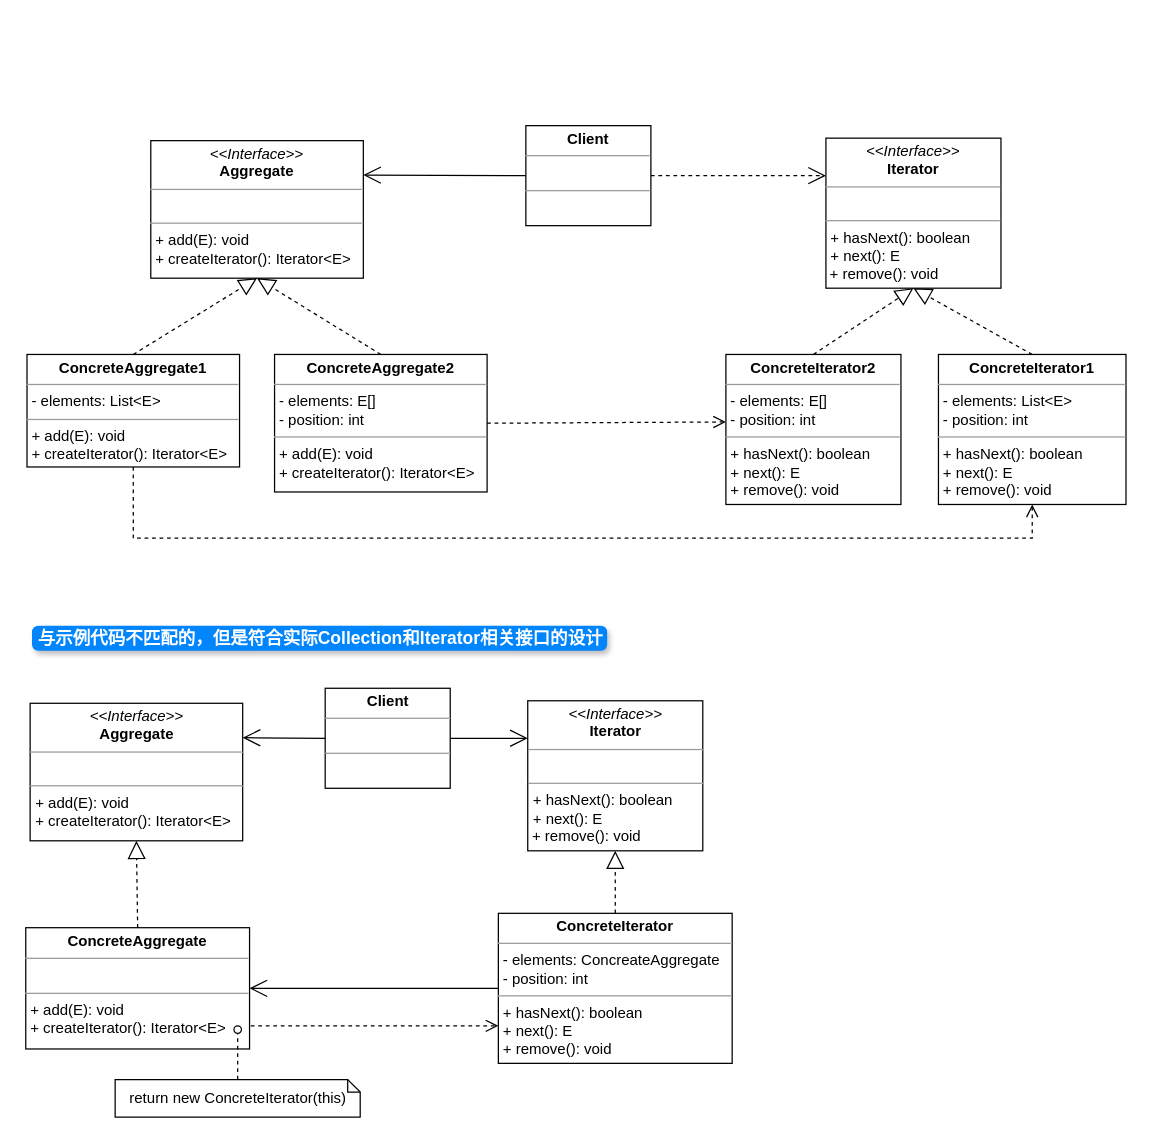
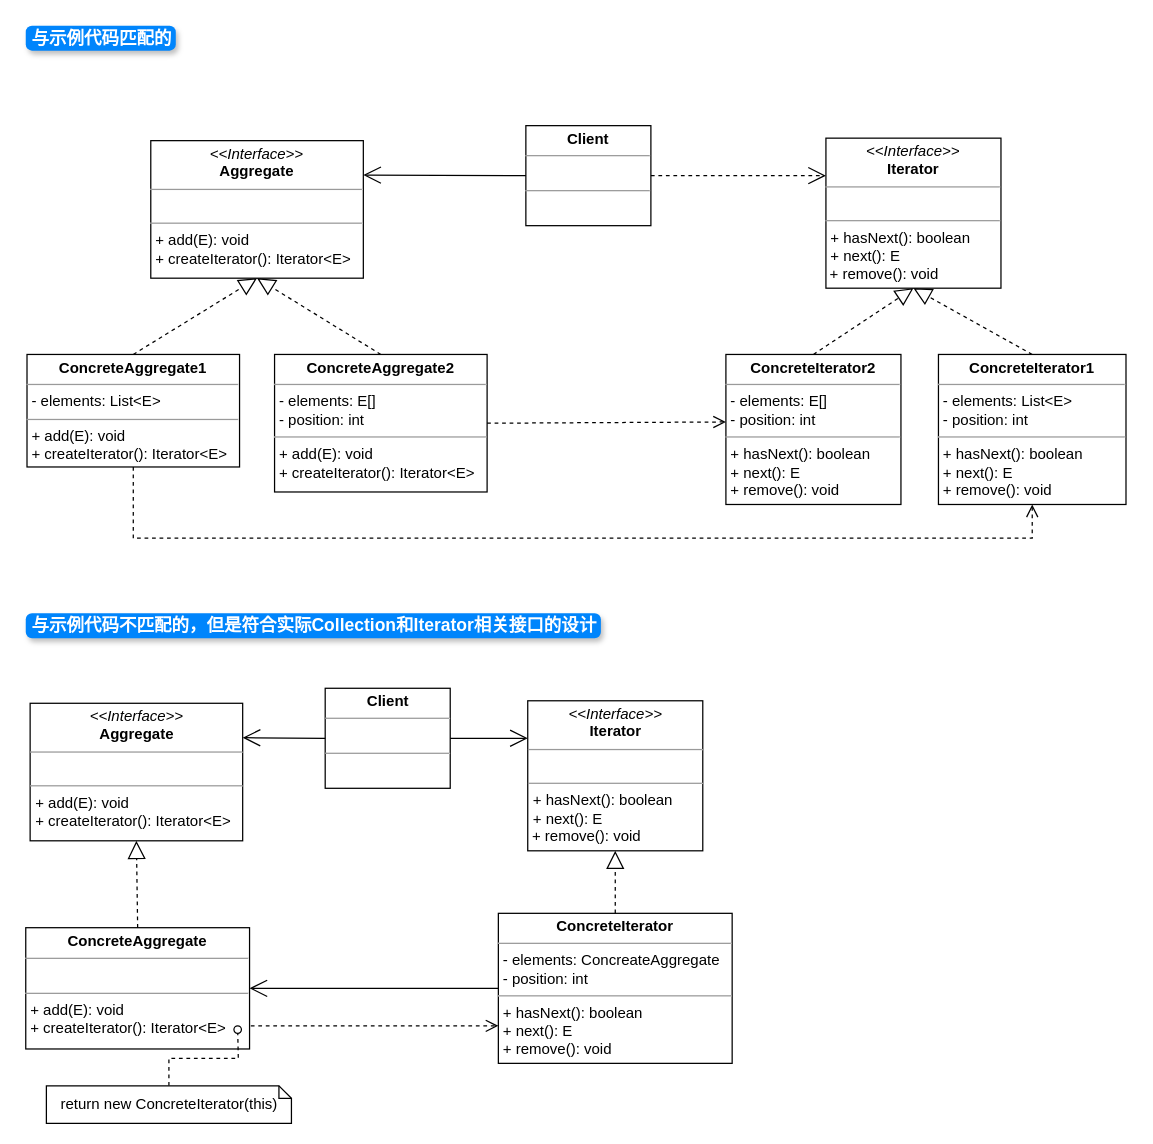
node "与示例代码匹配的": added
node "与示例代码不匹配的，但是符合实际Collection和Iterator相关接口的设计": moved (319, 638) -> (313, 626)
node "return new ConcreteIterator(this)": moved (238, 1098) -> (169, 1104)
